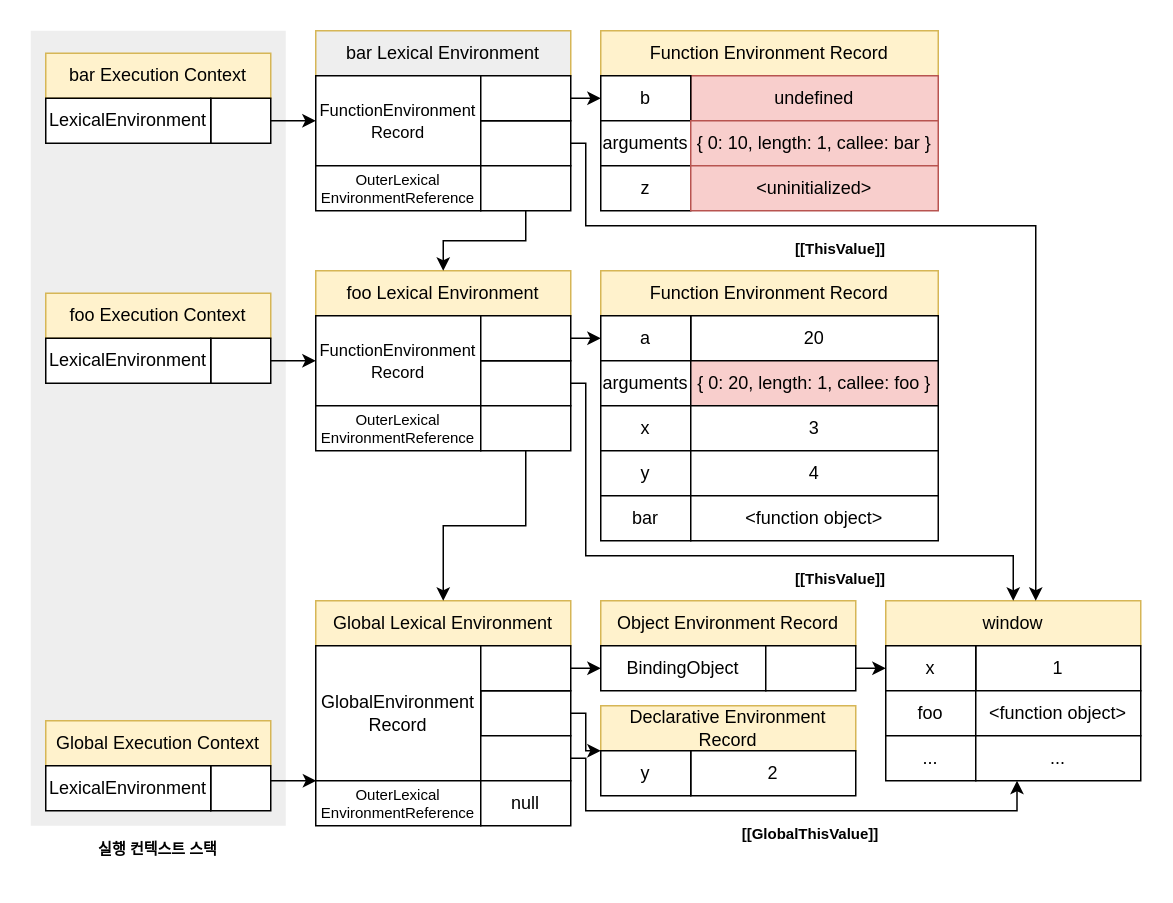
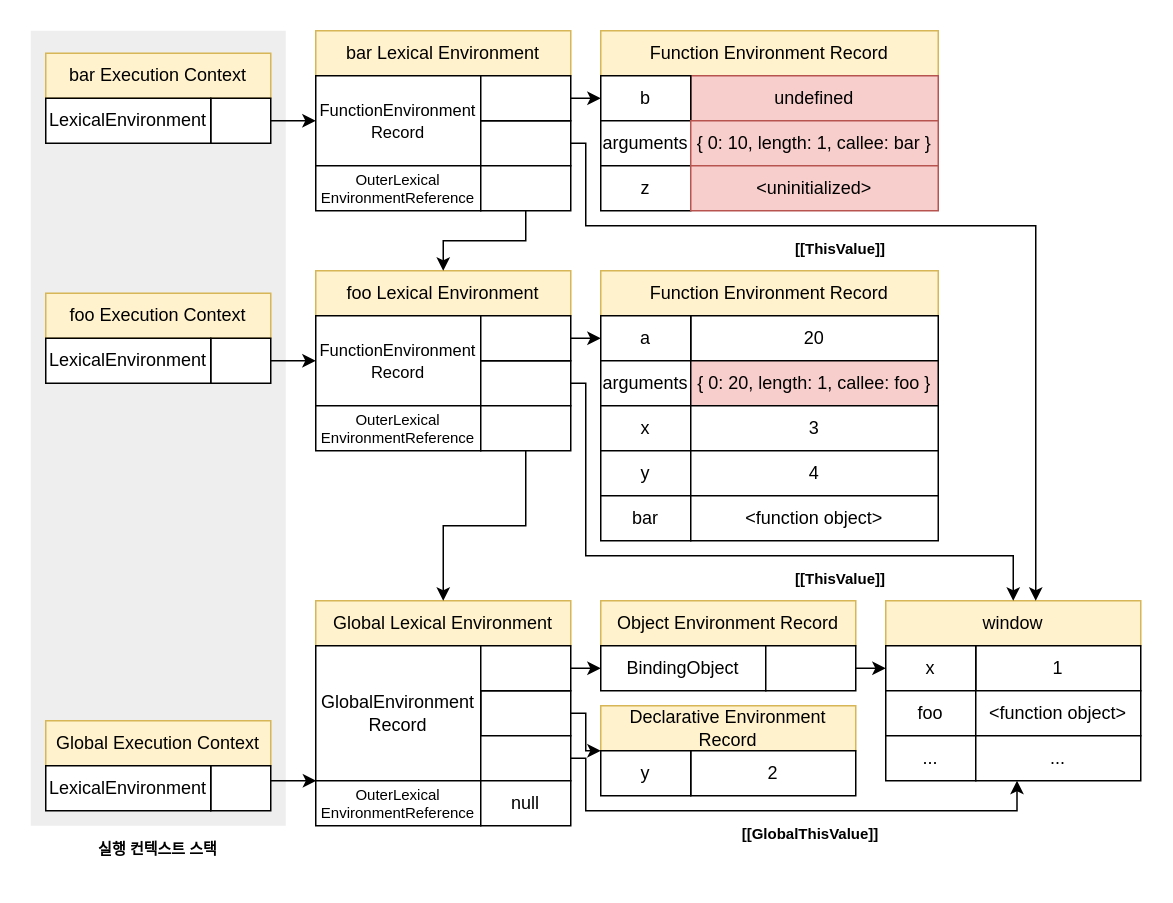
node "bar Lexical Environment": fillcolor #eeeeee -> #fff2cc
